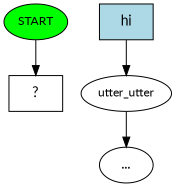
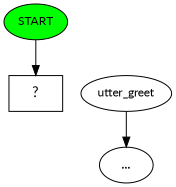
node "hi": removed
node "utter_utter": label "utter_utter" -> "utter_greet"
